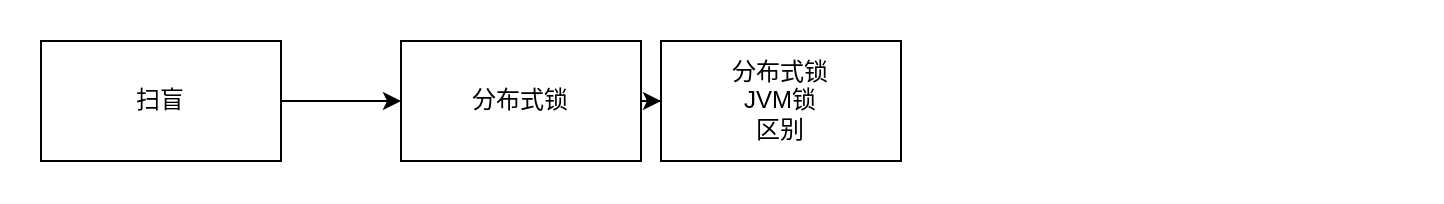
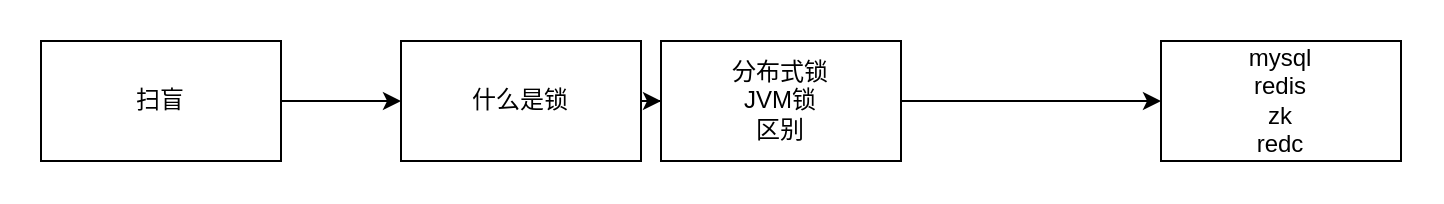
node "分布式锁": label "分布式锁" -> "什么是锁"
edge "分布式锁 JVM锁 区别" -> "mysql redis zk redc": added
node "mysql redis zk redc": added
